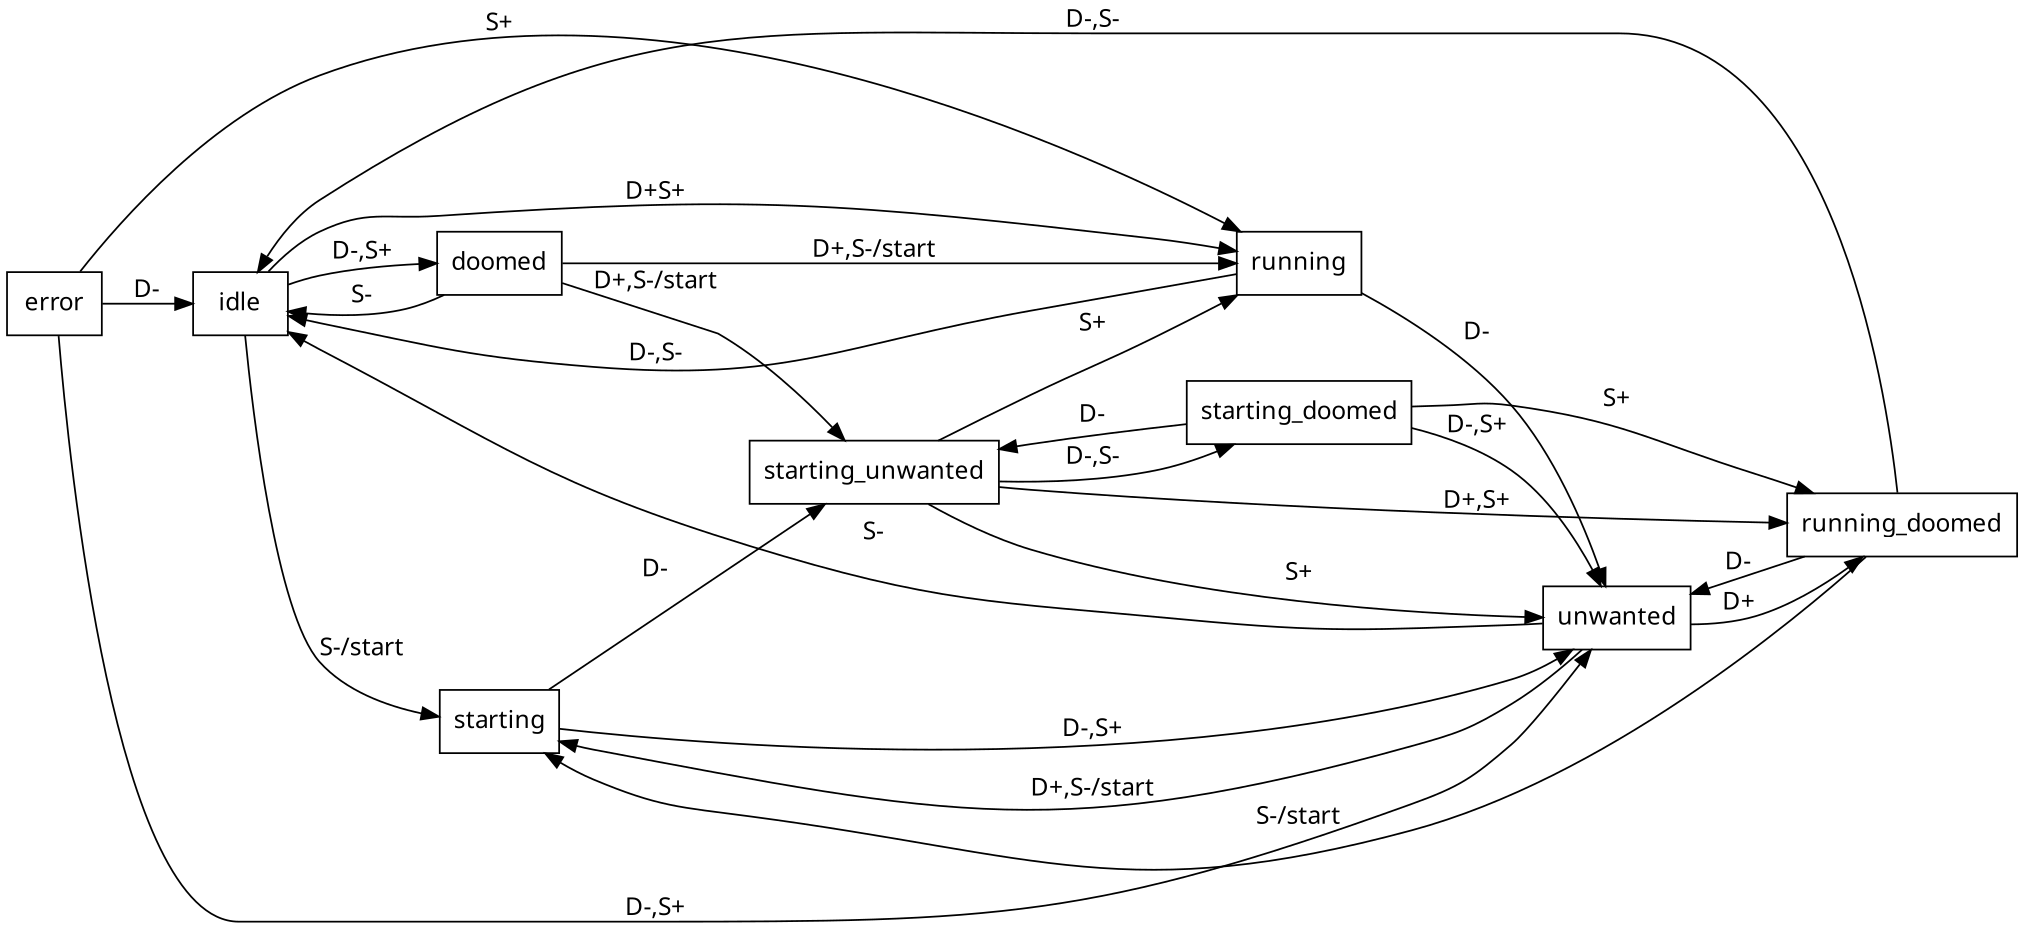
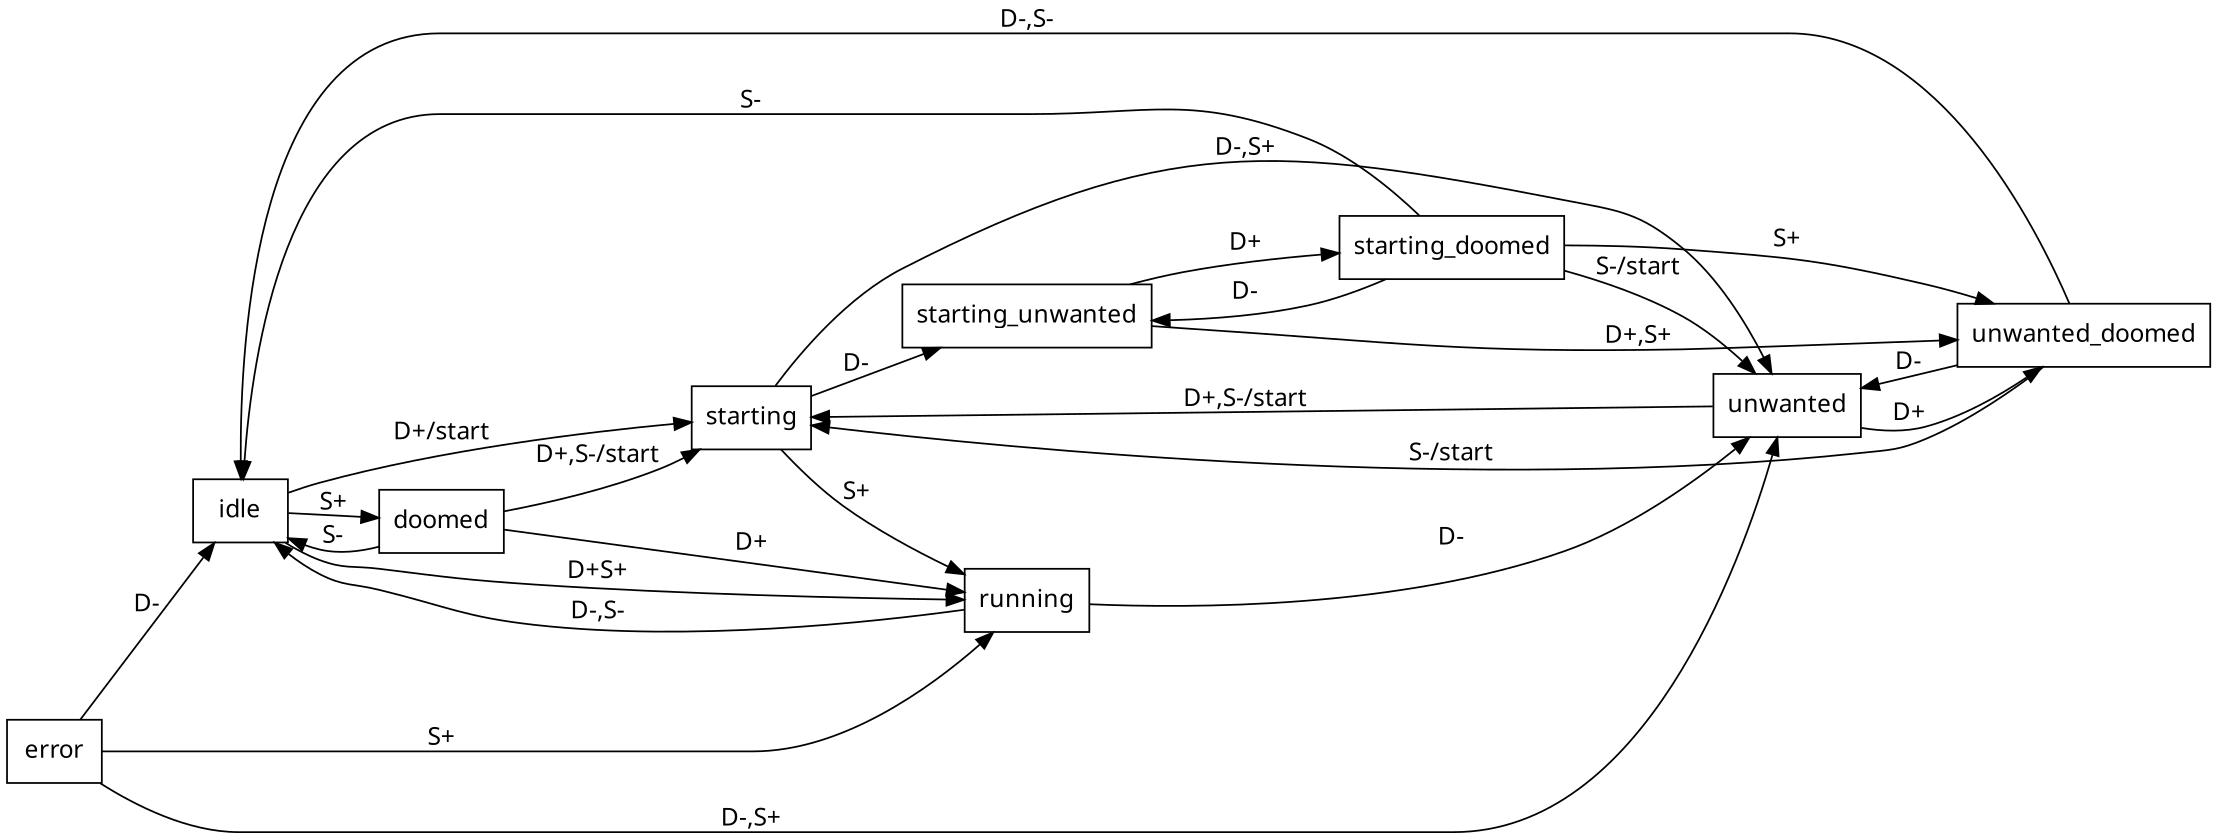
edge "doomed" -> "running": label "D+,S-/start" -> "D+"
edge "idle" -> "doomed": label "D-,S+" -> "S+"
edge "doomed" -> "starting_unwanted": now "doomed" -> "starting"
edge "starting_unwanted" -> "running": now "starting" -> "running"
edge "starting_doomed" -> "unwanted": label "D-,S+" -> "S-/start"
edge "starting_unwanted" -> "starting_doomed": label "D-,S-" -> "D+"
node "running_doomed": label "running_doomed" -> "unwanted_doomed"
edge "unwanted" -> "idle": now "starting_doomed" -> "idle"
edge "starting_unwanted" -> "unwanted": removed, label "S+"
edge "idle" -> "starting": label "S-/start" -> "D+/start"
